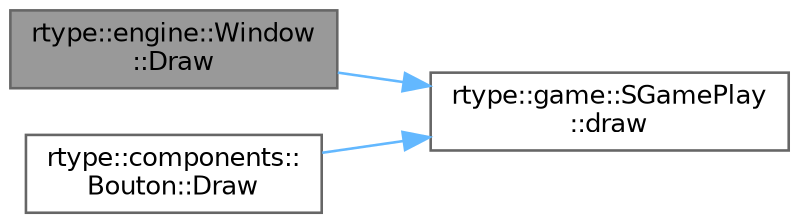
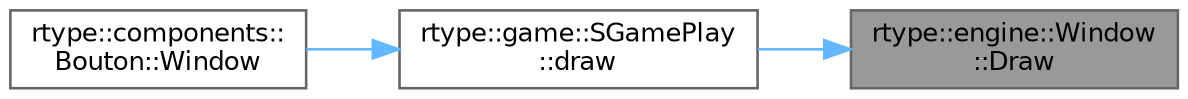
edge "rtype::engine::Window ::Draw" -> "rtype::game::SGamePlay ::draw": reversed
node "rtype::components:: Bouton::Draw": label "rtype::components:: Bouton::Draw" -> "rtype::components:: Bouton::Window"
